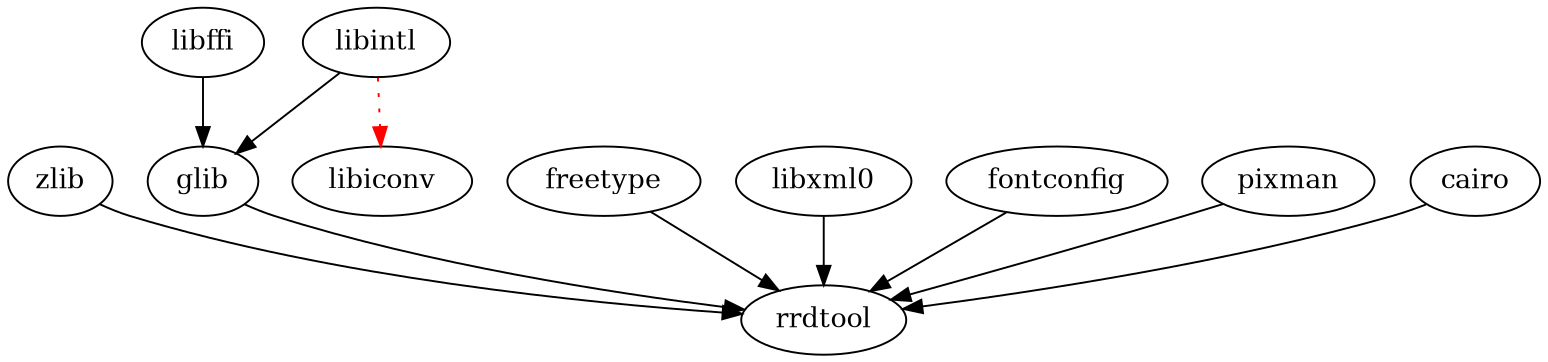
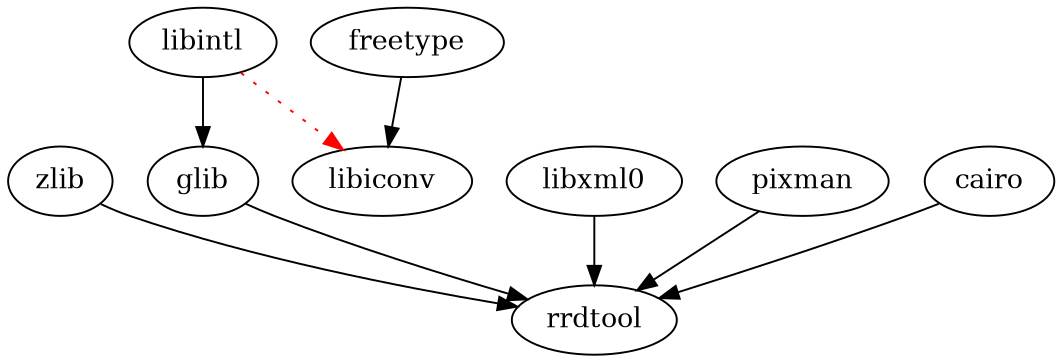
node "libffi": removed
node "fontconfig": removed
edge "freetype" -> "rrdtool": now "freetype" -> "libiconv"
